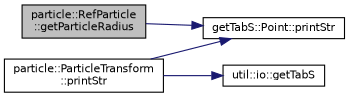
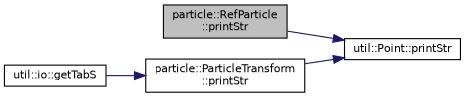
node "particle::RefParticle ::getParticleRadius": label "particle::RefParticle ::getParticleRadius" -> "particle::RefParticle ::printStr"
node "getTabS::Point::printStr": label "getTabS::Point::printStr" -> "util::Point::printStr"
edge "particle::ParticleTransform ::printStr" -> "util::io::getTabS": reversed
